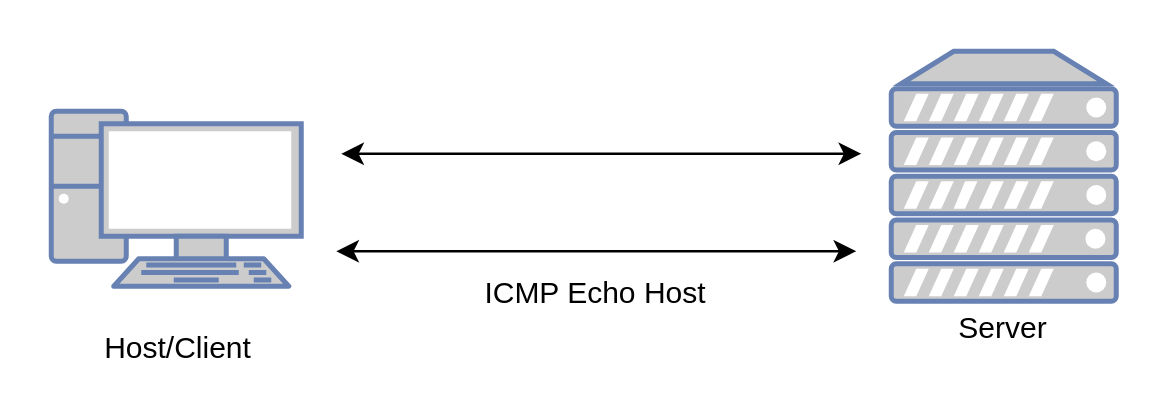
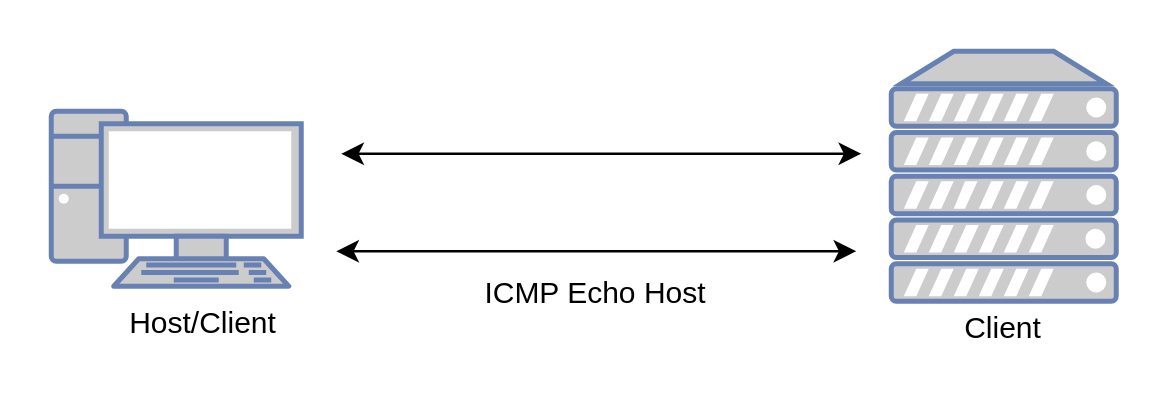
node "Server": label "Server" -> "Client"
node "Host/Client": moved (179, 349) -> (204, 324)
